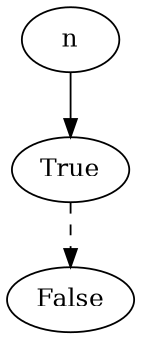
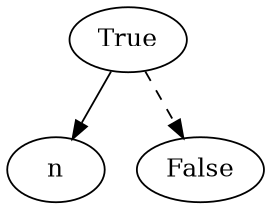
edge "n" -> "True": reversed
